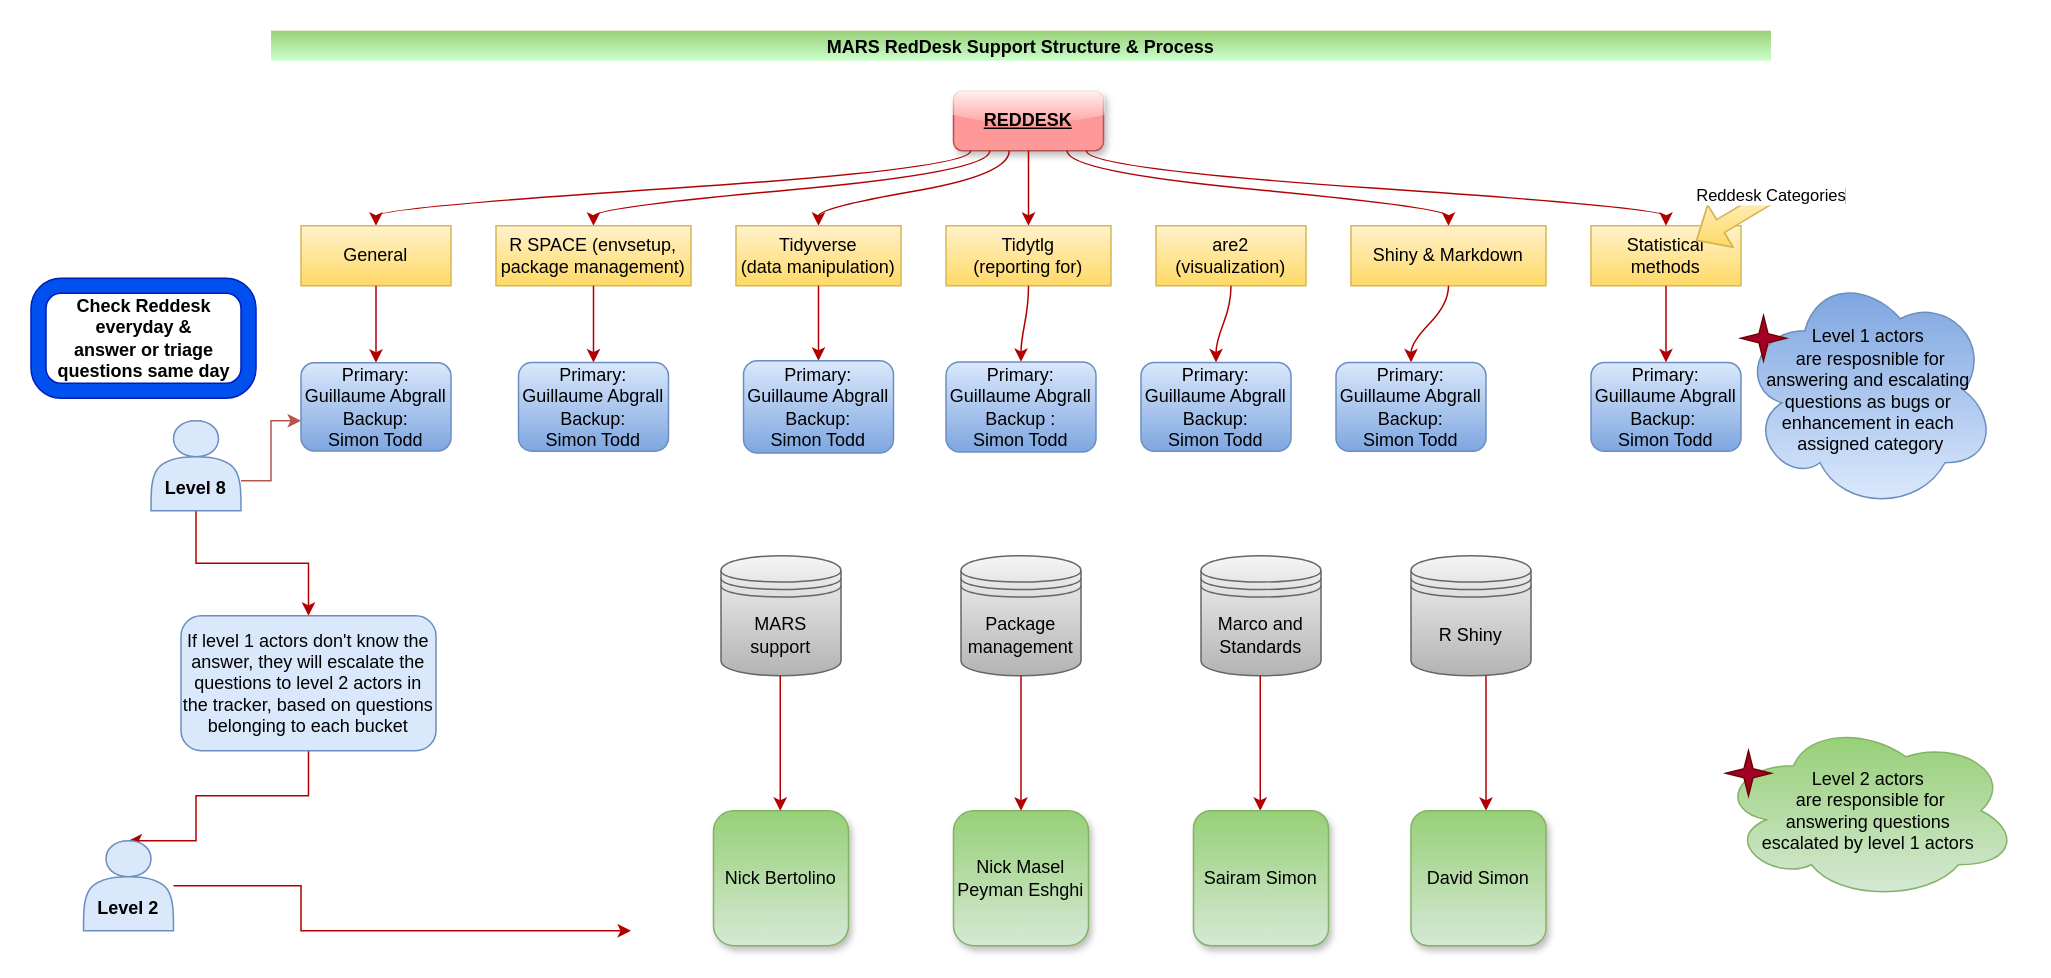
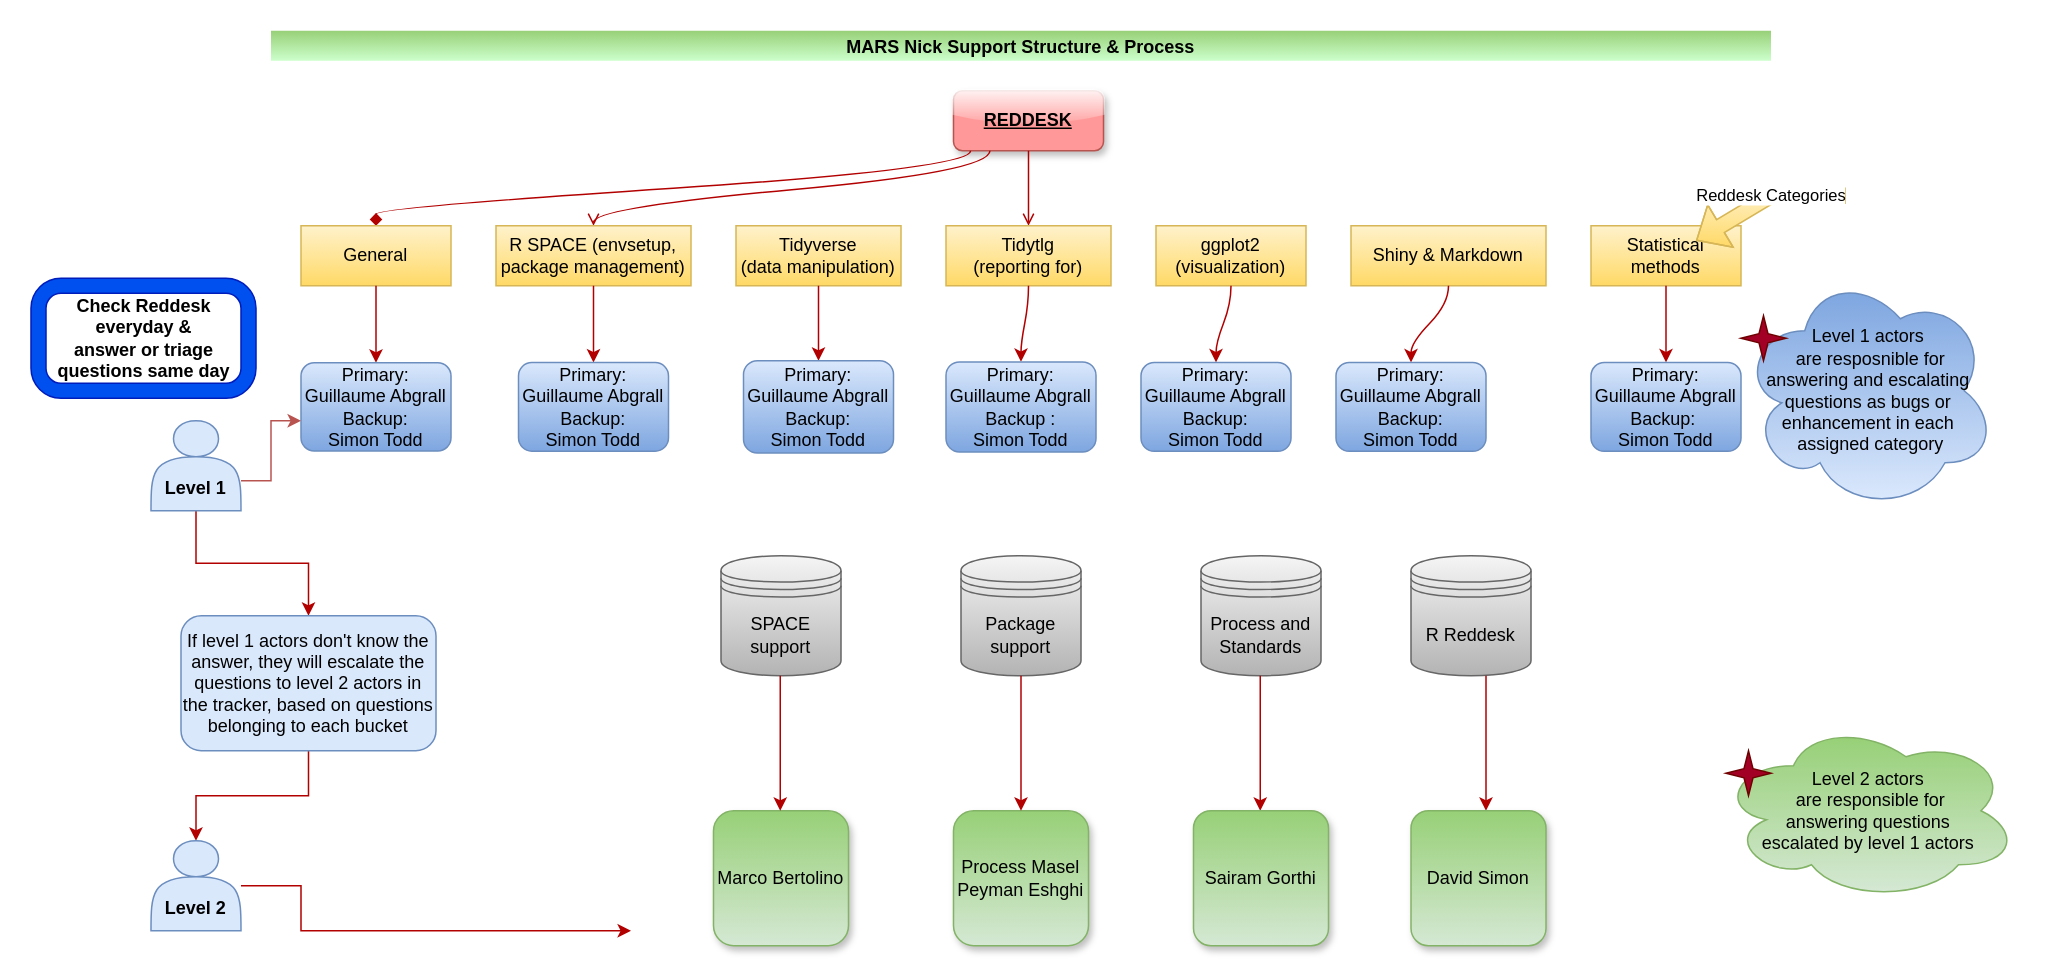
node "MARS RedDesk Support Structure & Process": label "MARS RedDesk Support Structure & Process" -> "MARS Nick Support Structure & Process"
edge "REDDESK" -> "Statistical methods": removed
edge "REDDESK" -> "Shiny & Markdown": removed
edge "REDDESK" -> "Tidyverse (data manipulation)": removed
edge "REDDESK" -> "R SPACE (envsetup, package management)": arrowhead classic -> open
edge "REDDESK" -> "General": arrowhead classic -> diamond
edge "REDDESK" -> "Tidytlg (reporting for)": arrowhead classic -> open
node "are2 (visualization)": label "are2 (visualization)" -> "ggplot2 (visualization)"
node "Level 8": label "Level 8" -> "Level 1"
node "MARS support": label "MARS support" -> "SPACE support"
node "Package management": label "Package management" -> "Package support"
node "Marco and Standards": label "Marco and Standards" -> "Process and Standards"
node "R Shiny": label "R Shiny" -> "R Reddesk"
node "Nick Bertolino": label "Nick Bertolino" -> "Marco Bertolino"
node "Nick Masel Peyman Eshghi": label "Nick Masel Peyman Eshghi" -> "Process Masel Peyman Eshghi"
node "Sairam Simon": label "Sairam Simon" -> "Sairam Gorthi"
node "Level 2": moved (128, 886) -> (196, 886)
